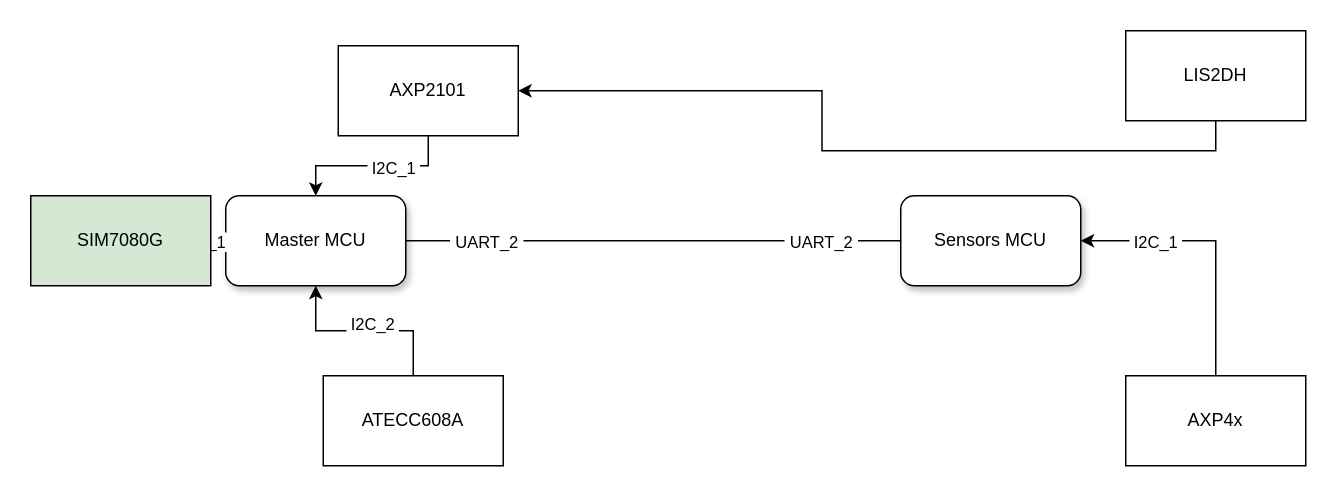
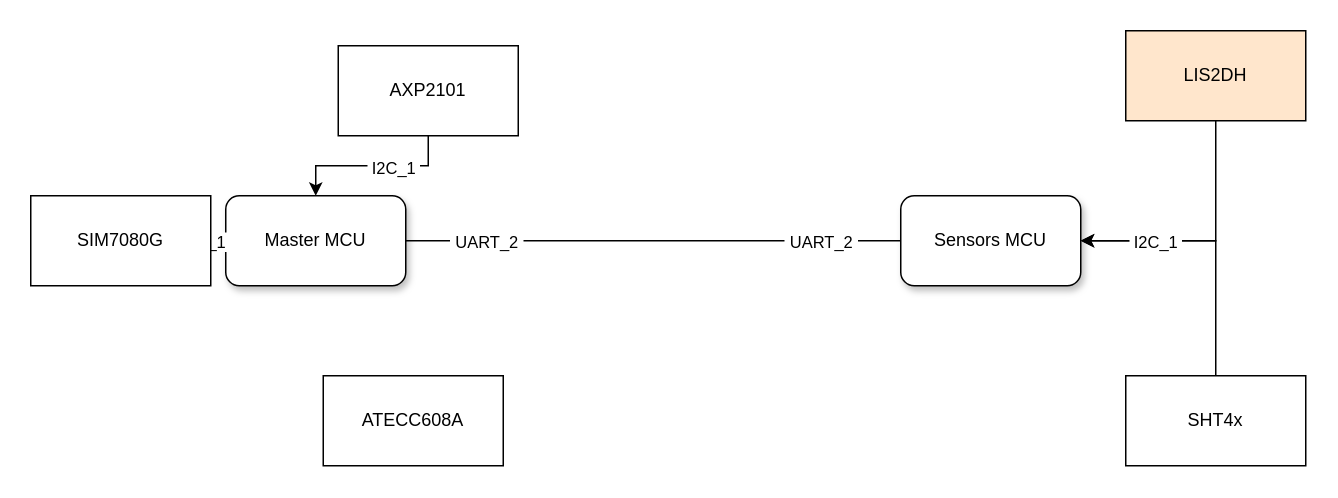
node "LIS2DH": fillcolor #ffffff -> #ffe6cc
edge "LIS2DH" -> "AXP2101": now "LIS2DH" -> "Sensors MCU"
node "SIM7080G": fillcolor #d5e8d4 -> #ffffff
edge "SIM7080G" -> "Master MCU": arrowhead classic -> diamond
edge "ATECC608A" -> "Master MCU": removed, label "I2C_2"
node "AXP4x": label "AXP4x" -> "SHT4x"
